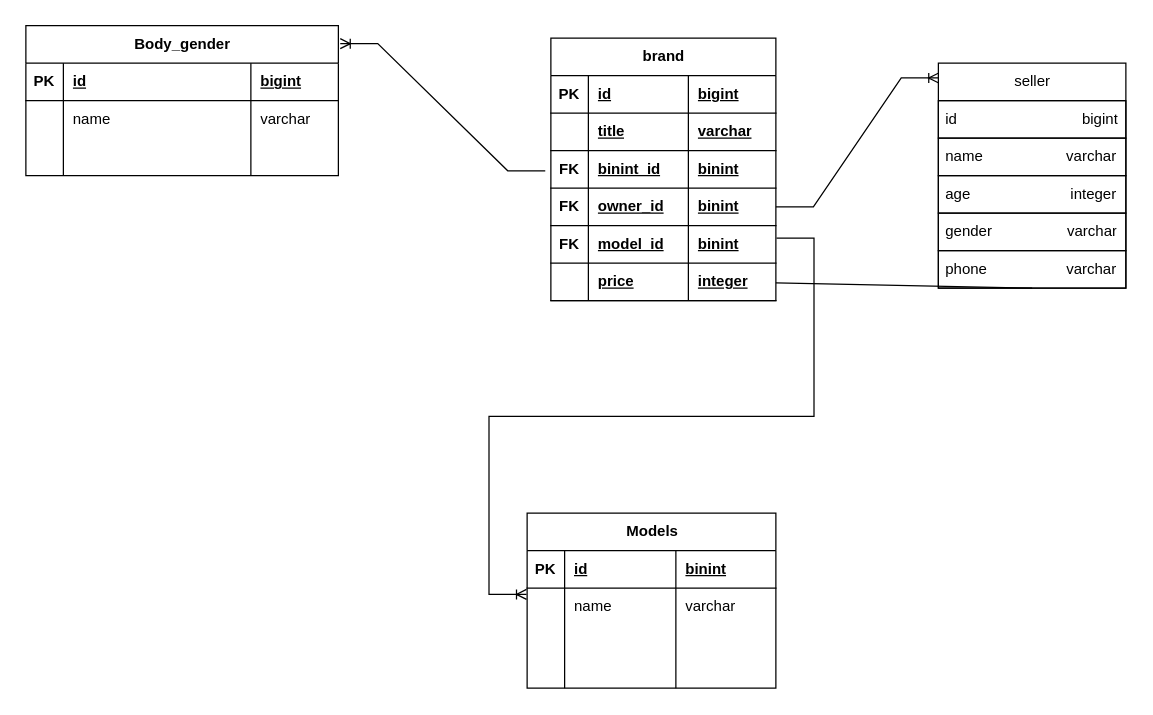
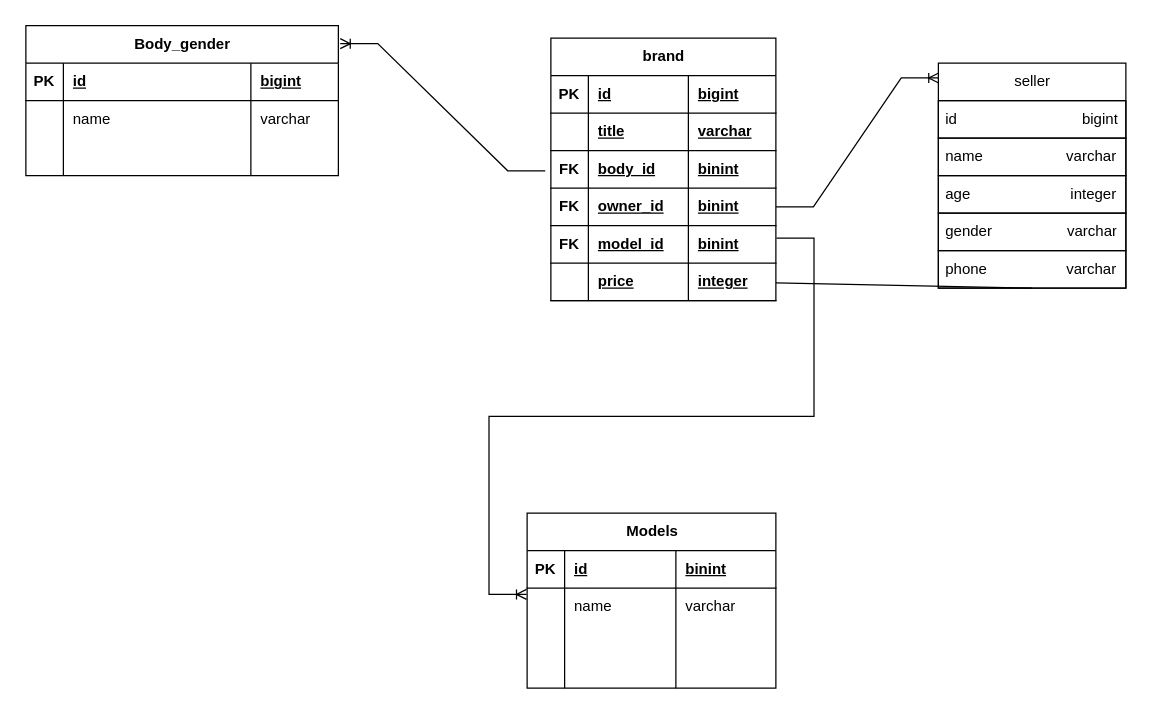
node "binint_id": label "binint_id" -> "body_id"
